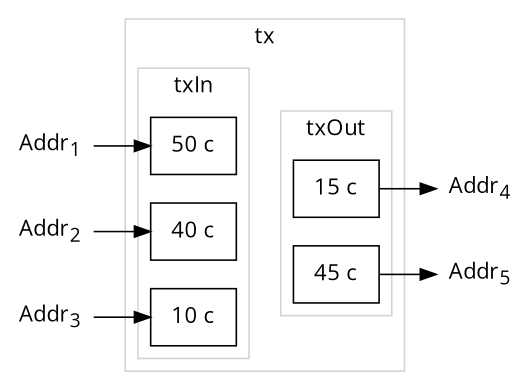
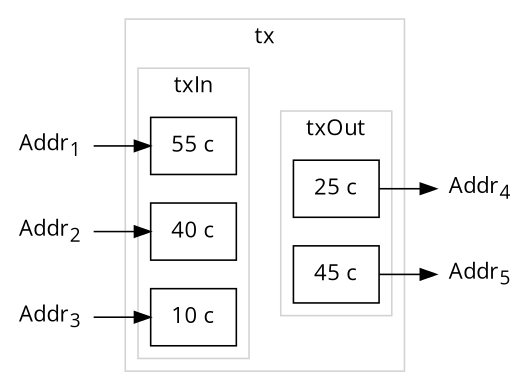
node "50 c": label "50 c" -> "55 c"
node "15 c": label "15 c" -> "25 c"
